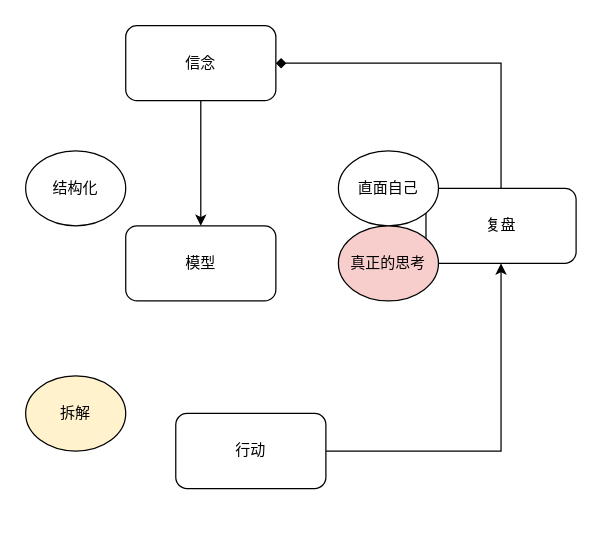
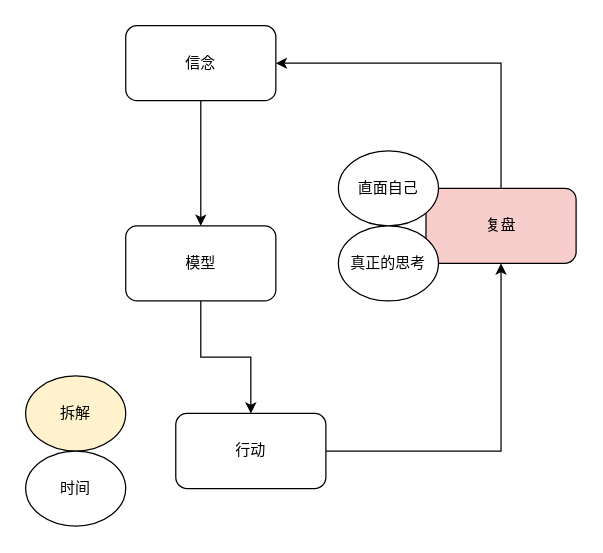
edge "复盘" -> "信念": arrowhead diamond -> classic
node "结构化": removed
node "复盘": fillcolor #ffffff -> #f8cecc
node "真正的思考": fillcolor #f8cecc -> #ffffff
edge "模型" -> "行动": added
node "时间": added
